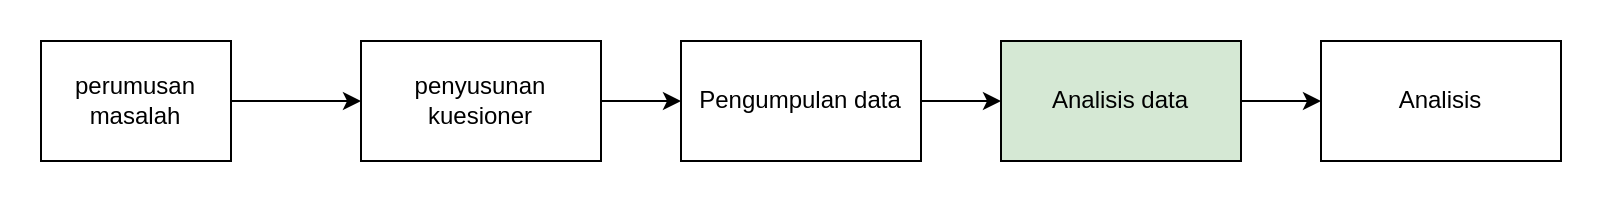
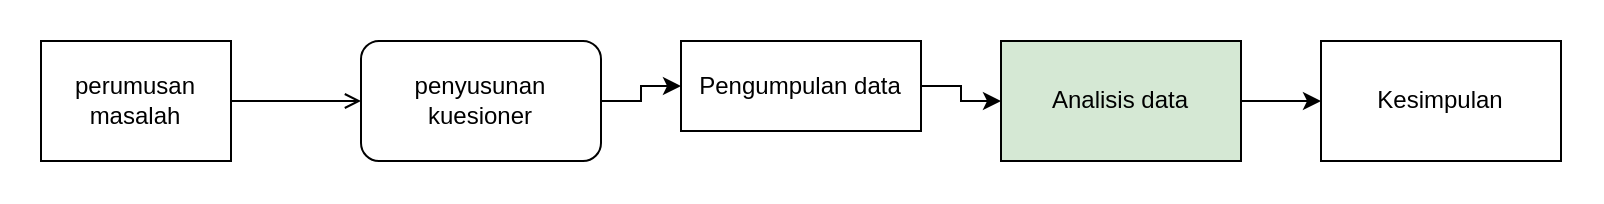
edge "perumusan masalah" -> "penyusunan kuesioner": arrowhead classic -> open
node "penyusunan kuesioner": shape rectangle -> rounded rectangle
node "Pengumpulan data": size 240x120 -> 240x90
node "Analisis": label "Analisis" -> "Kesimpulan"
